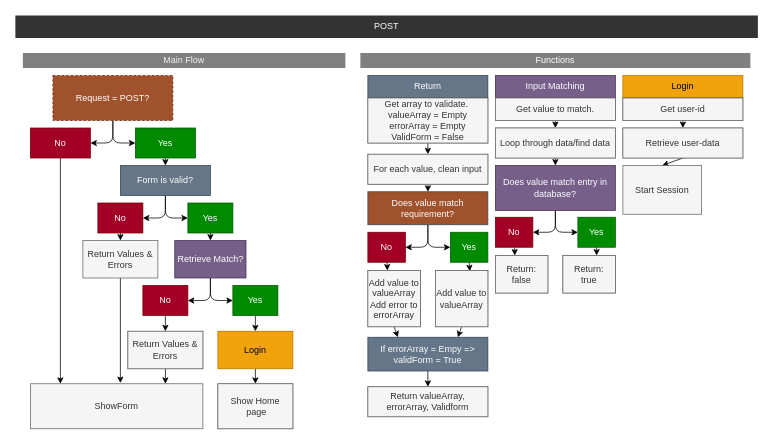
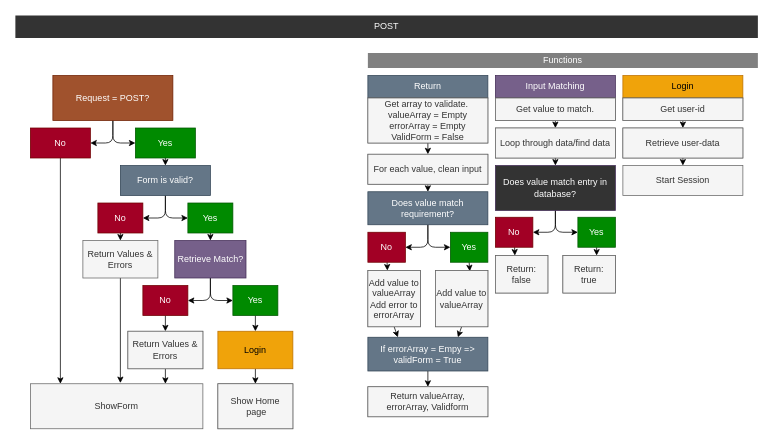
node "Main Flow": removed
node "Functions": moved (555, 60) -> (563, 60)
node "Request = POST?": style dashed -> solid
node "Does value match entry in database?": fillcolor #76608a -> #333333
node "Start Session": size 79x49 -> 120x30
node "Does value match requirement?": fillcolor #a0522d -> #647687
